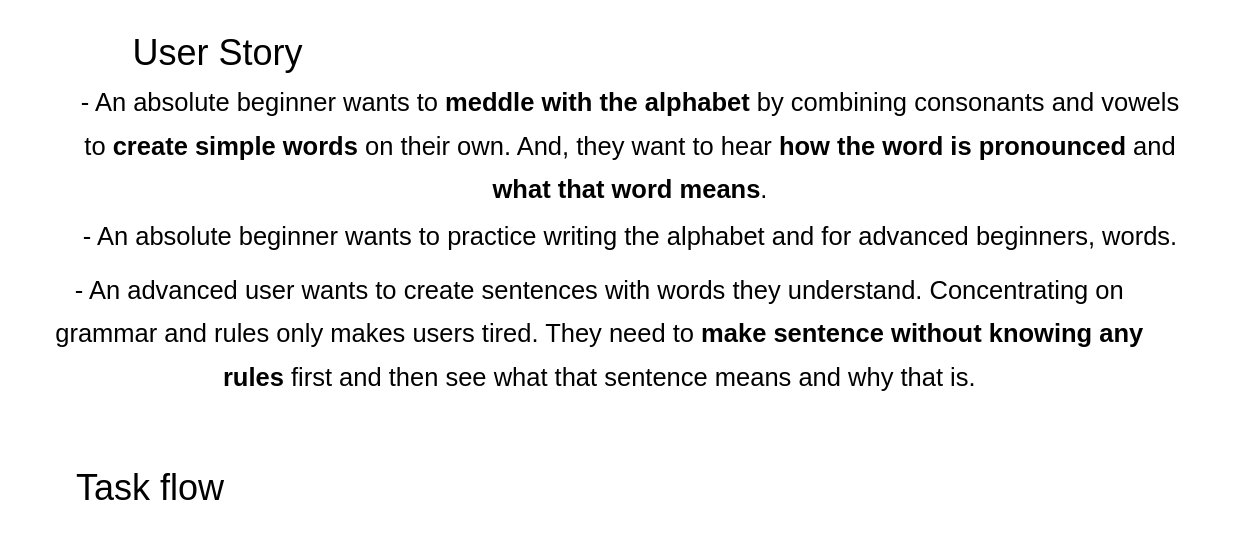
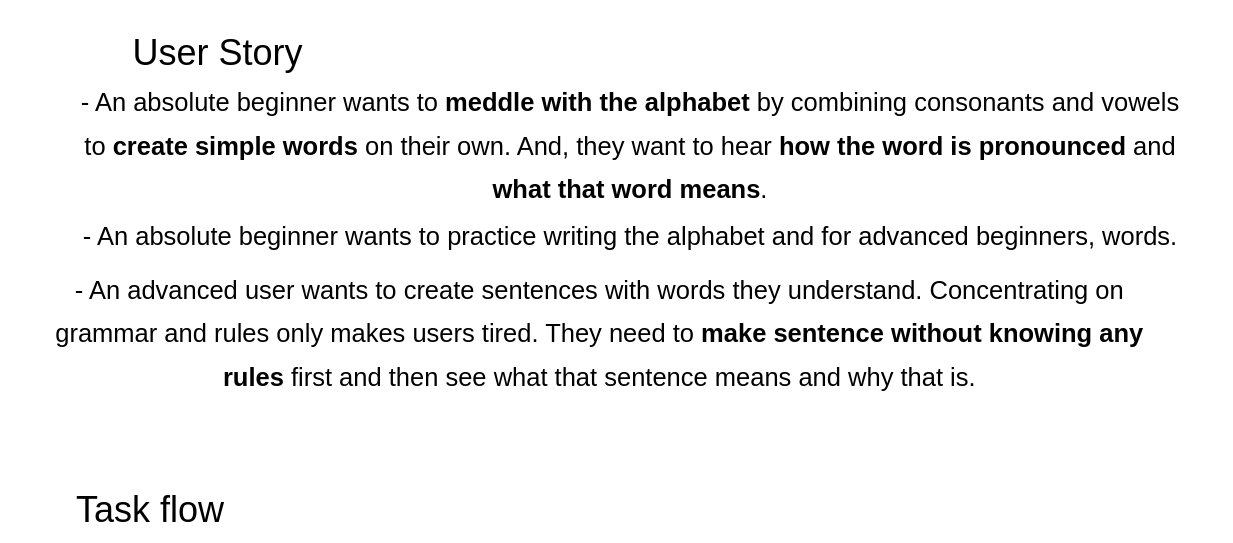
node "Task flow": moved (151, 488) -> (151, 511)
